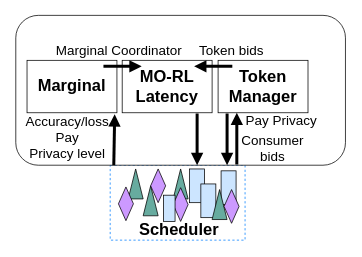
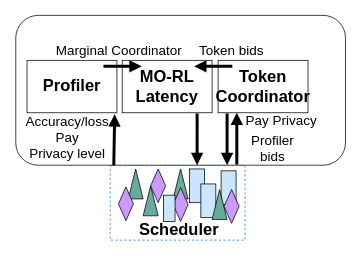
node "Marginal": label "Marginal" -> "Profiler"
node "Token Manager": label "Token Manager" -> "Token Coordinator"
node "Consumer bids": label "Consumer bids" -> "Profiler bids"
